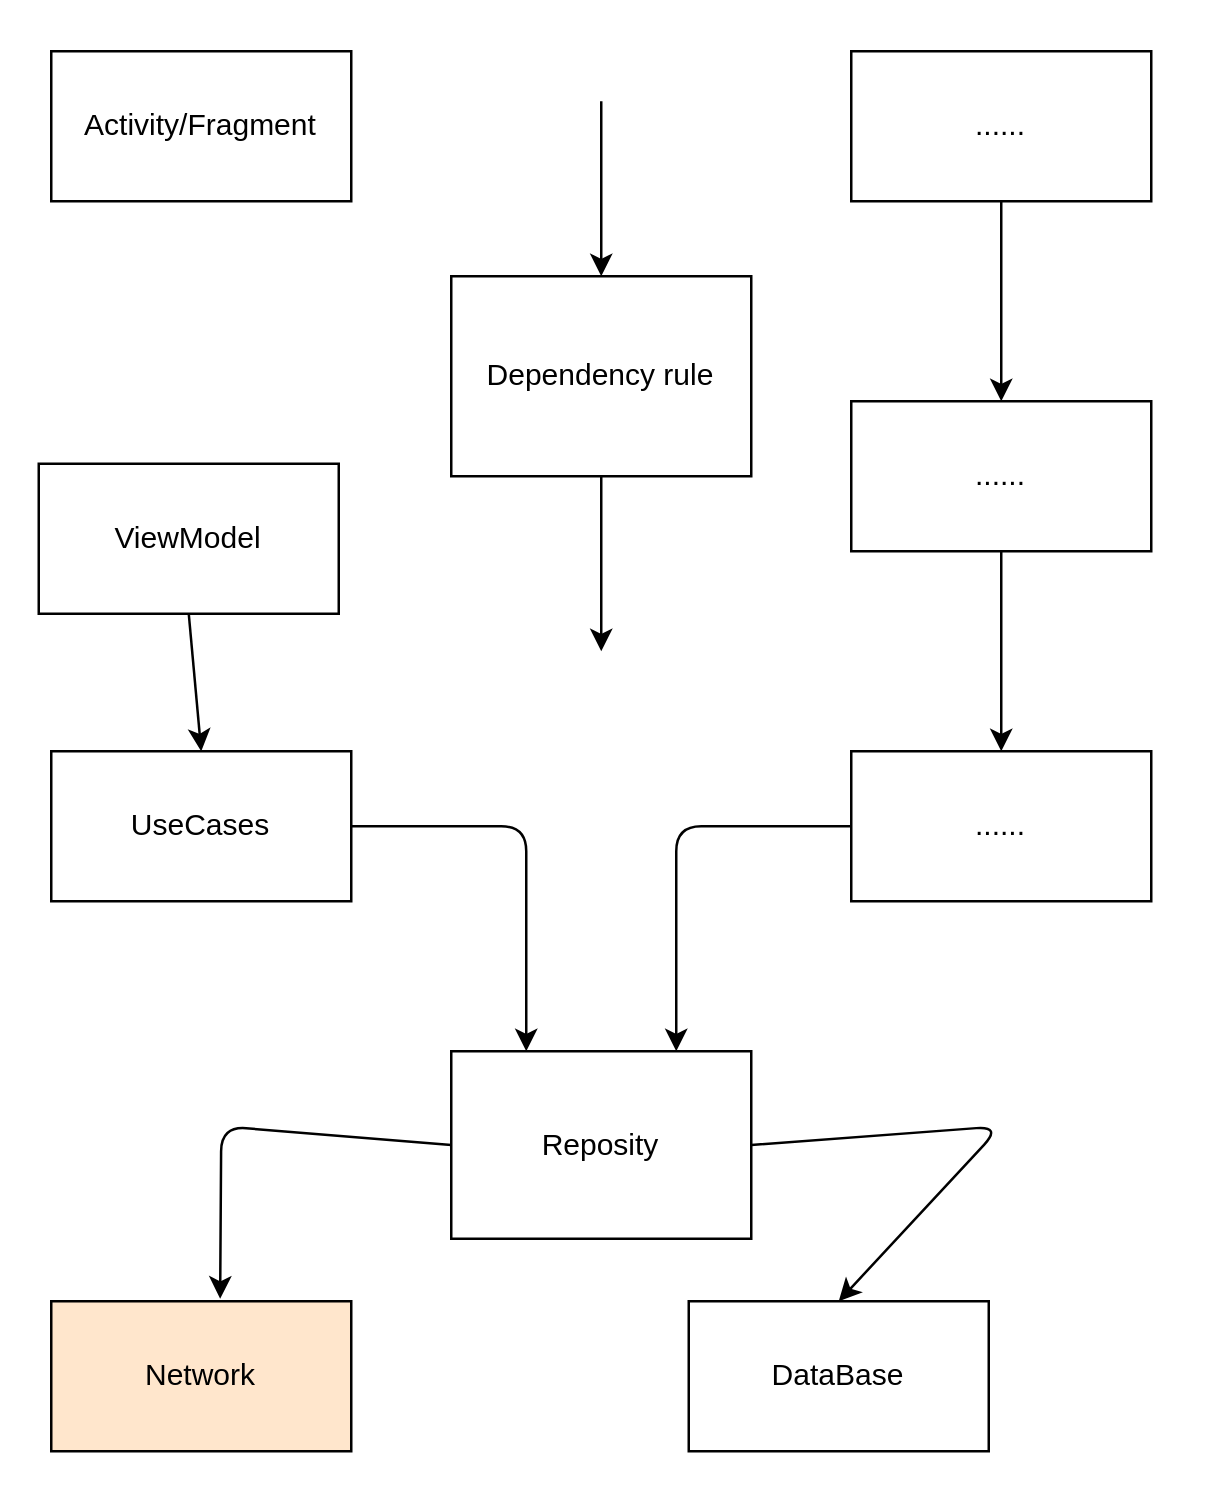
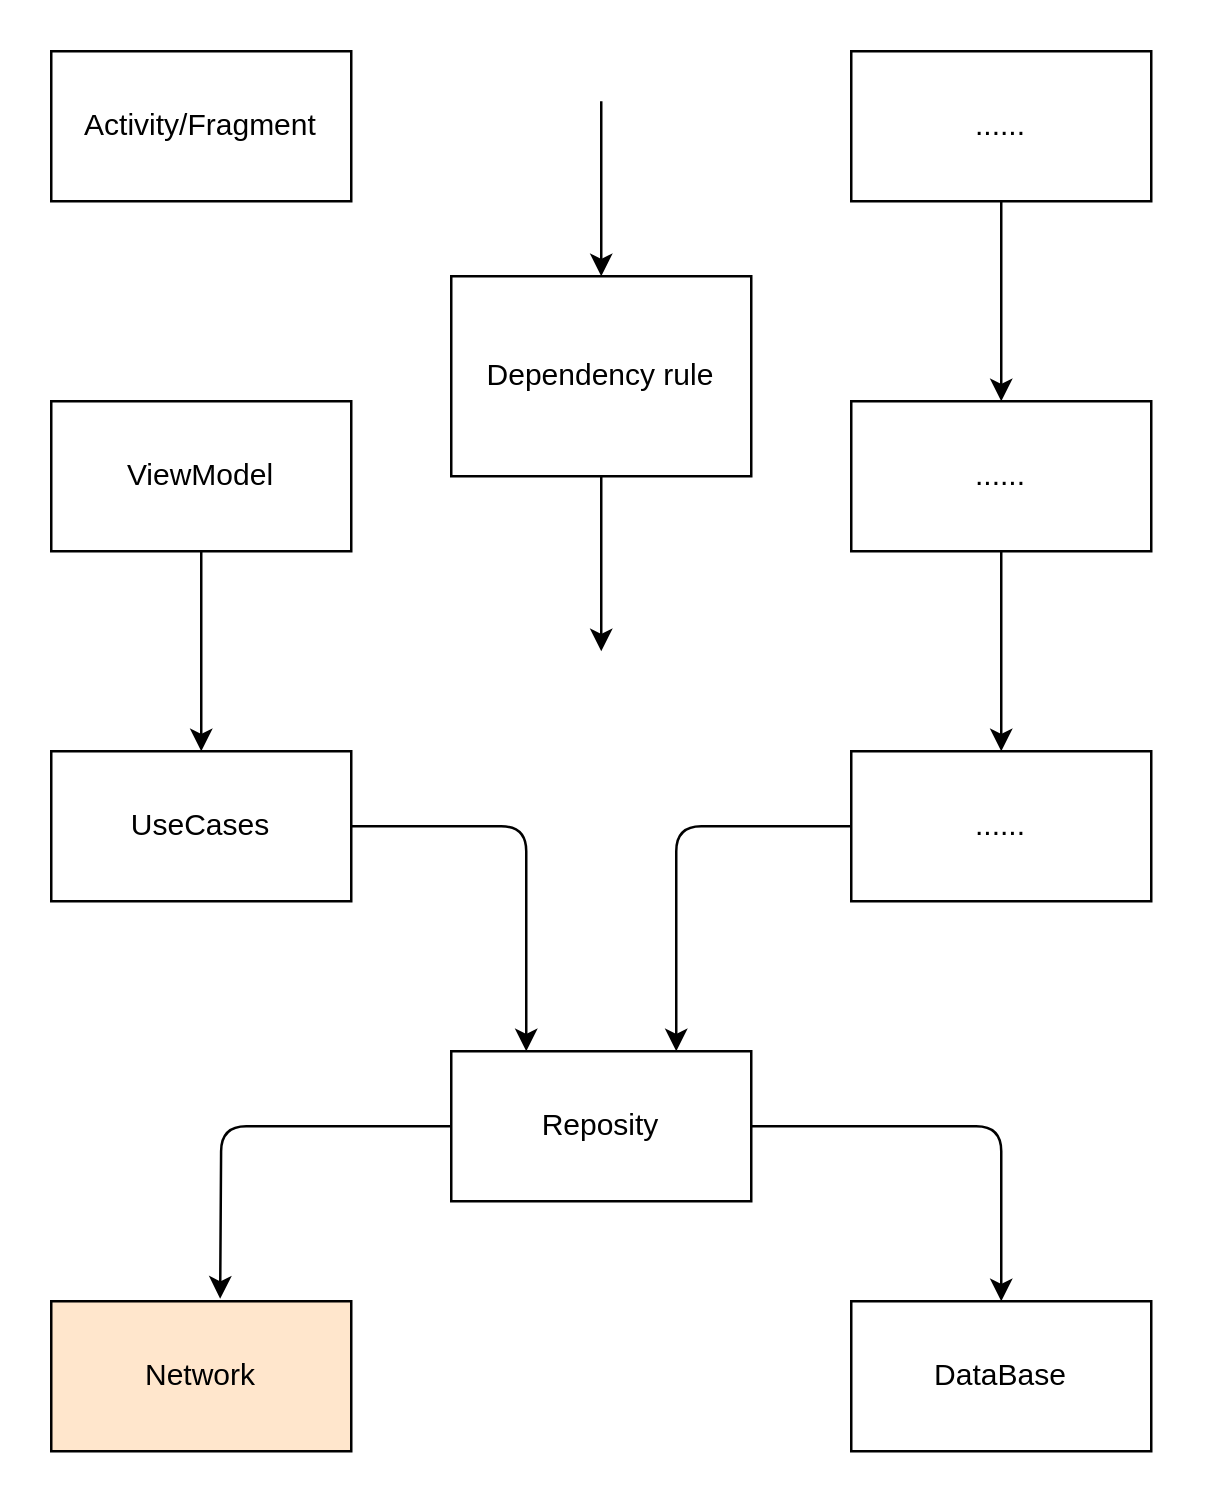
node "ViewModel": moved (189, 539) -> (201, 476)
node "Reposity": size 300x188 -> 300x150
node "DataBase": moved (839, 1376) -> (1001, 1376)
